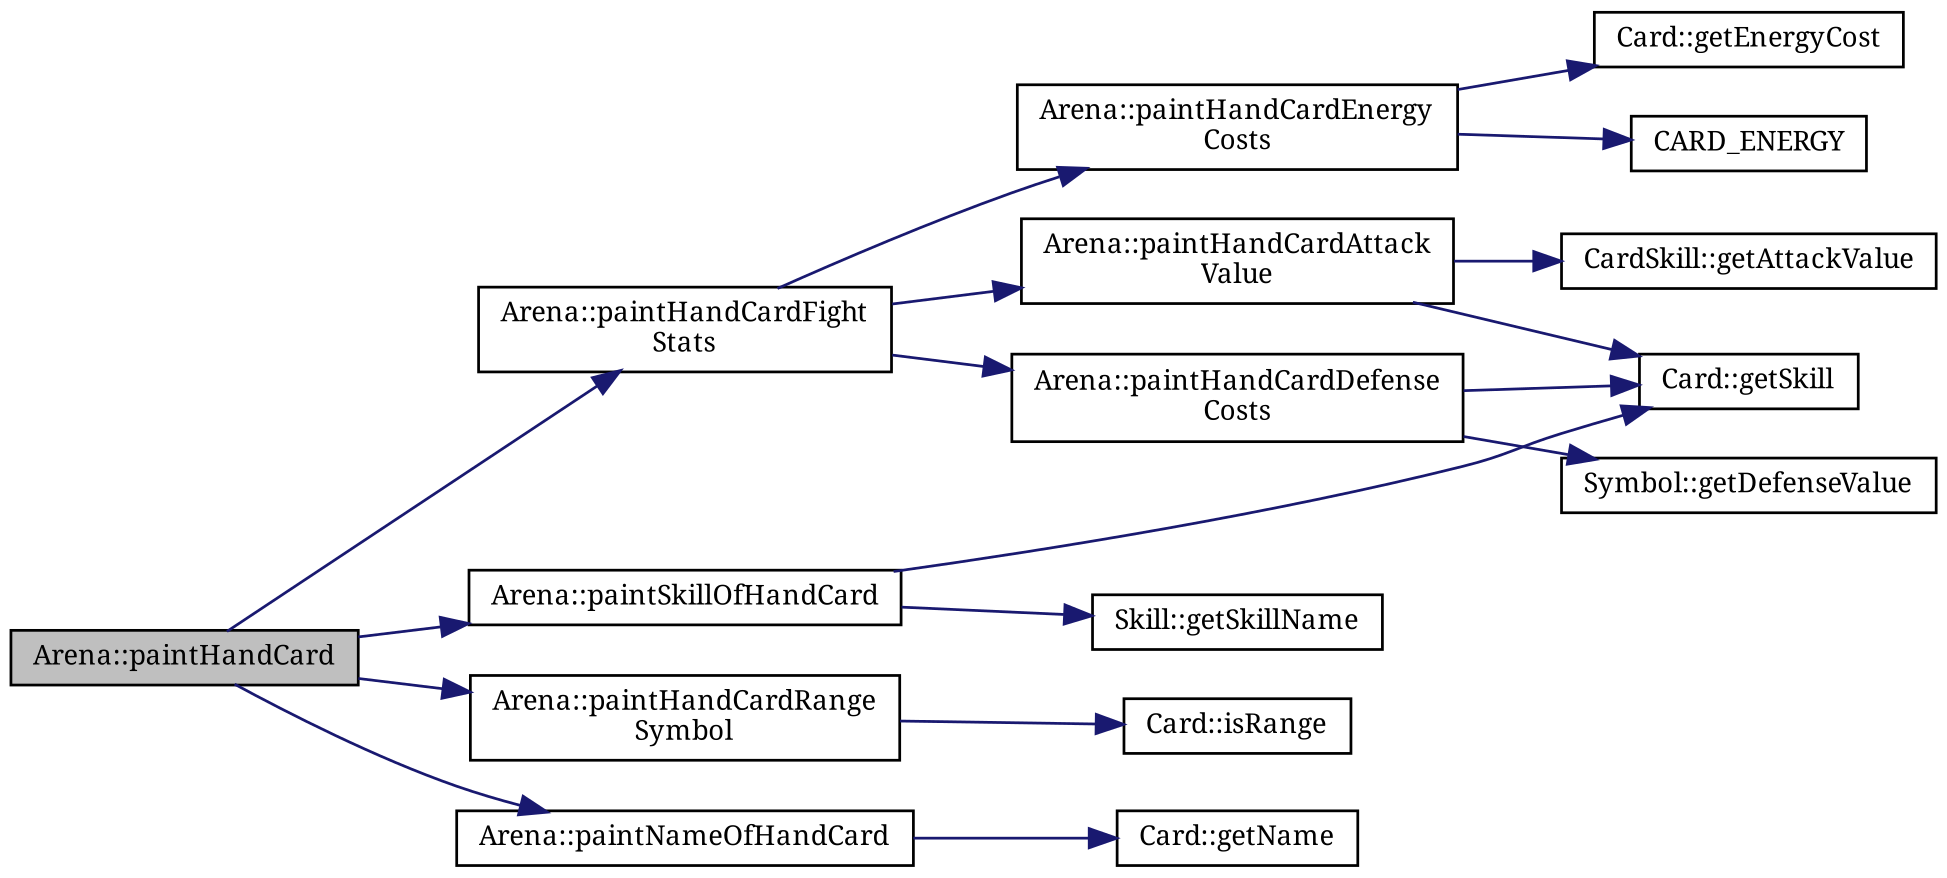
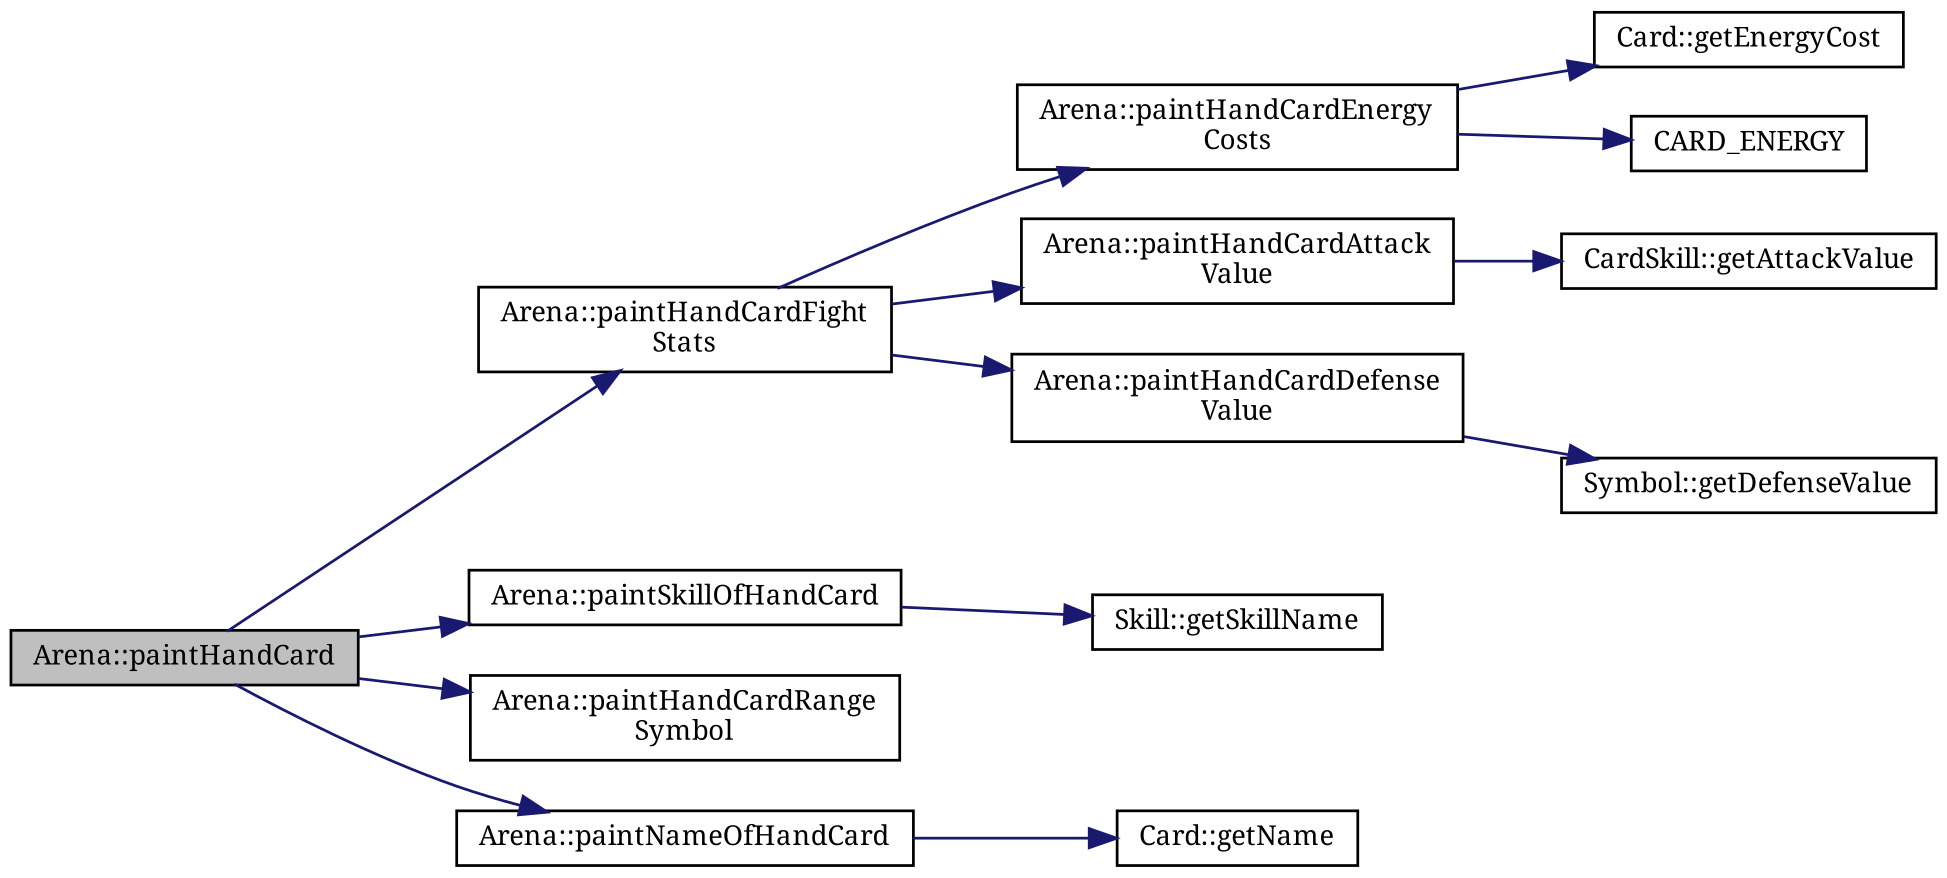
node "Card::getSkill": removed
node "Arena::paintHandCardDefense Costs": label "Arena::paintHandCardDefense Costs" -> "Arena::paintHandCardDefense Value"
node "Card::isRange": removed
